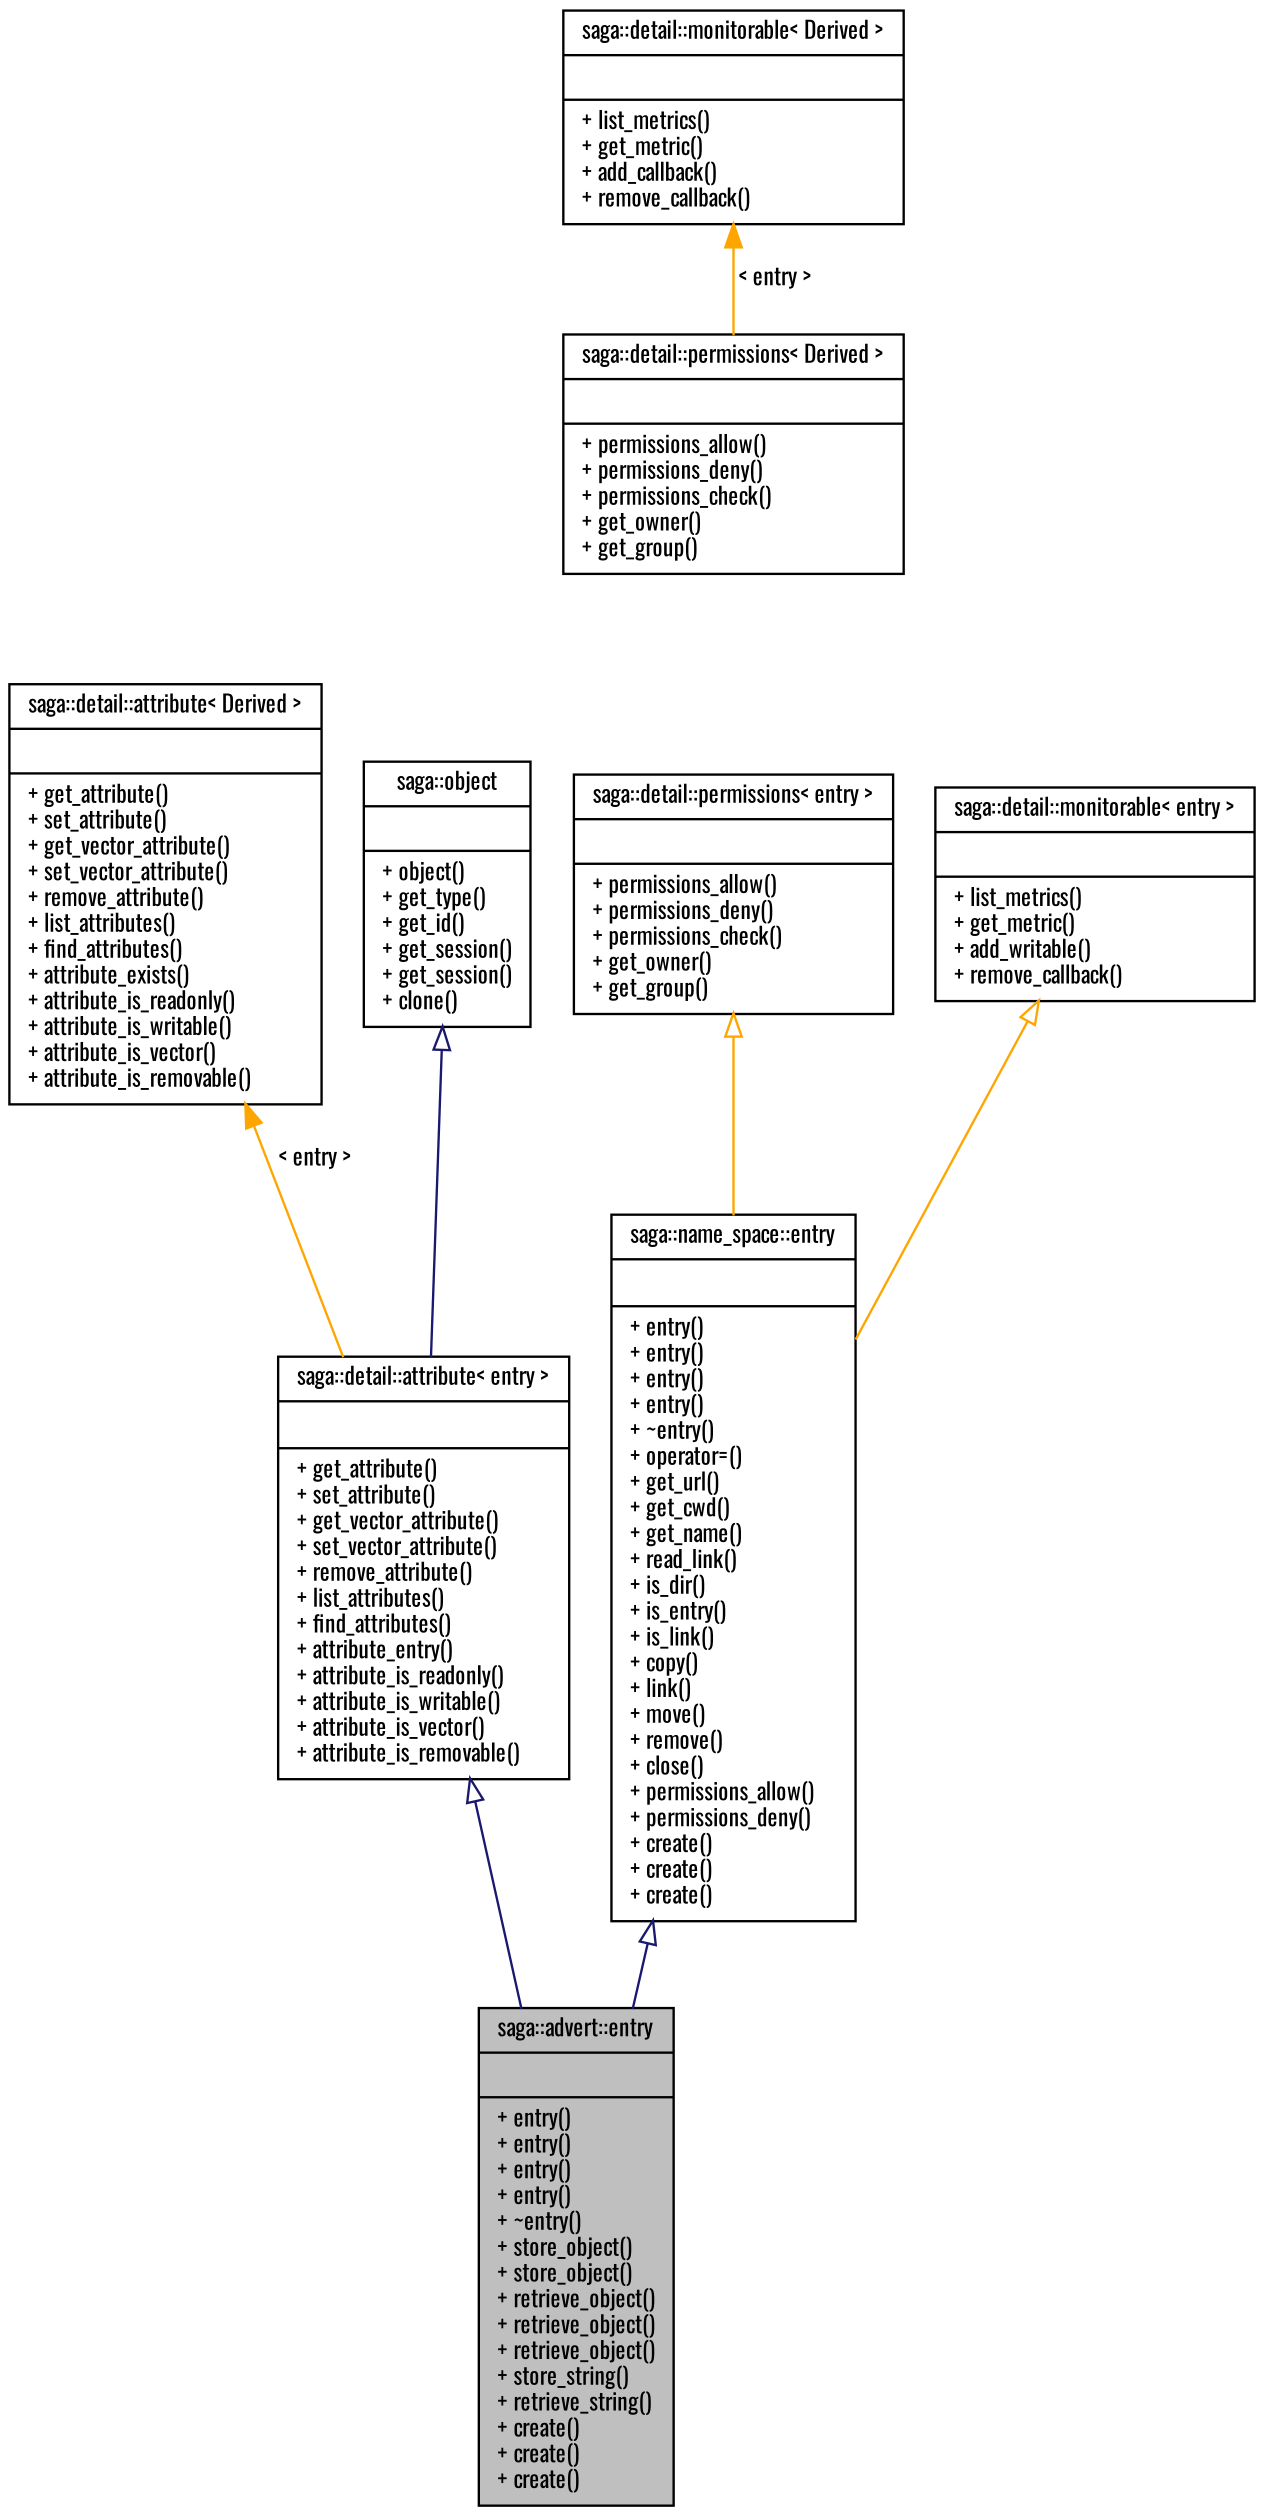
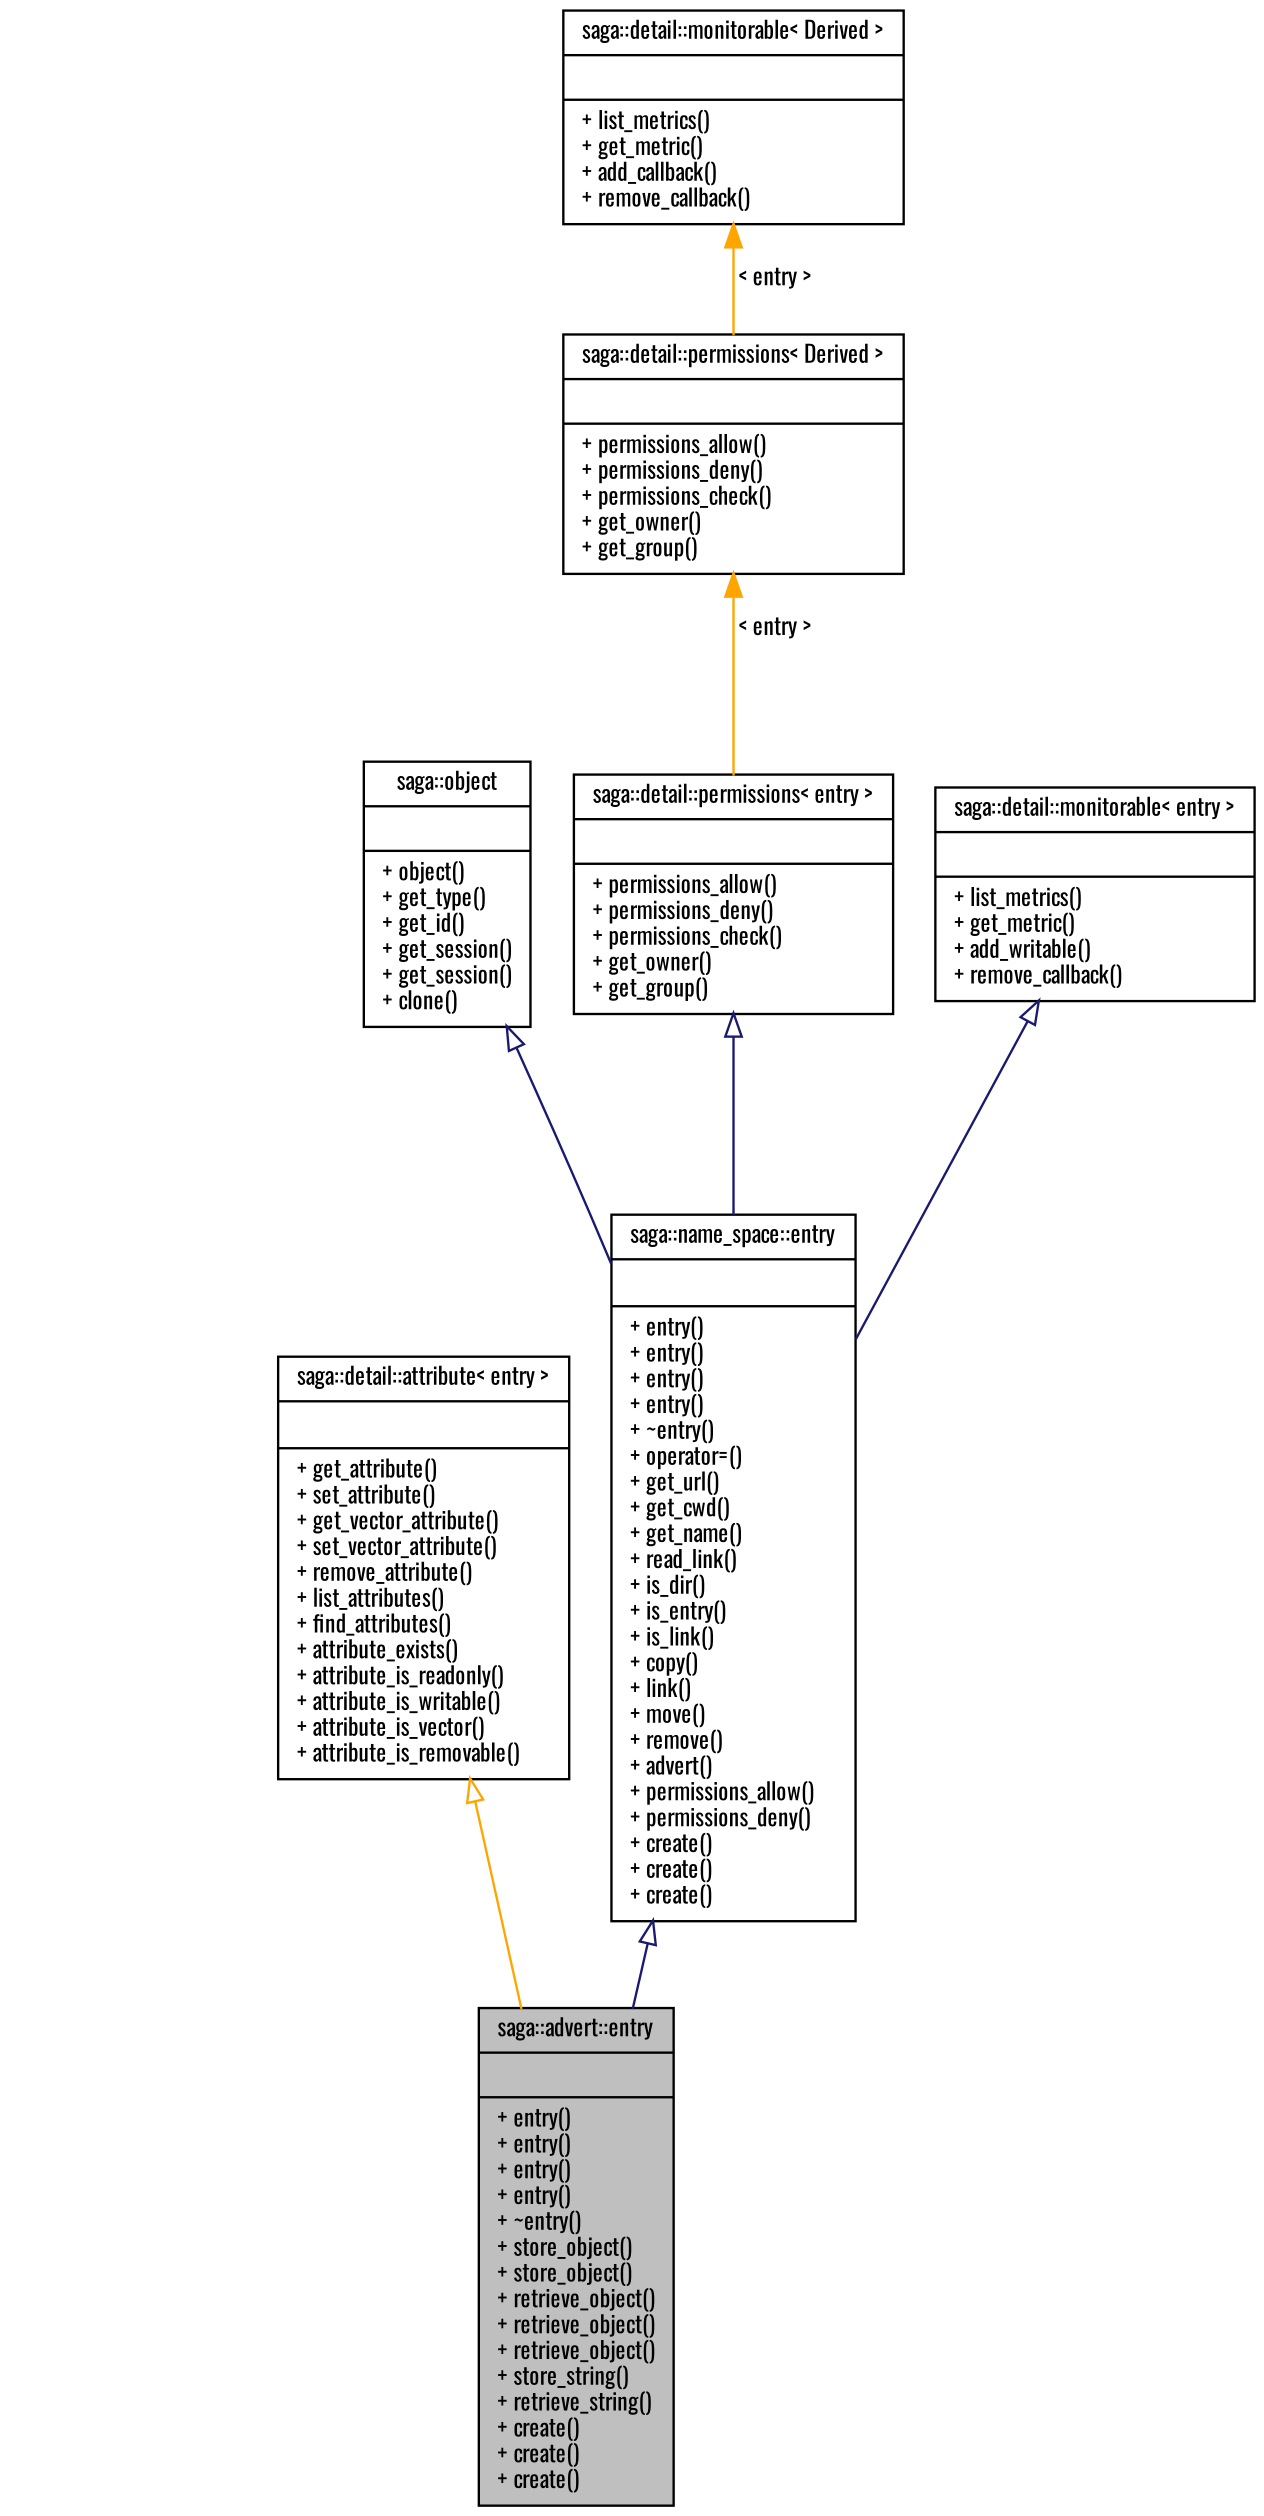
edge "saga::detail::permissions< entry >" -> "saga::detail::permissions< Derived >": added, label "< entry >"
node "saga::detail::attribute< Derived >": removed
edge "saga::name_space::entry" -> "saga::detail::permissions< entry >": color orange -> midnightblue
edge "saga::name_space::entry" -> "saga::detail::monitorable< entry >": color orange -> midnightblue
edge "saga::detail::attribute< entry >" -> "saga::object": now "saga::name_space::entry" -> "saga::object"
node "saga::detail::attribute< entry >": text "+ attribute_entry()" -> "+ attribute_exists()"
node "saga::name_space::entry": text "+ close()" -> "+ advert()"
edge "saga::advert::entry" -> "saga::detail::attribute< entry >": color midnightblue -> orange
